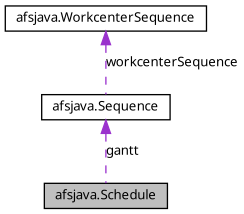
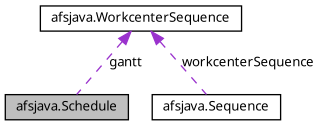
edge "afsjava.Schedule" -> "afsjava.Sequence": now "afsjava.Schedule" -> "afsjava.WorkcenterSequence"
